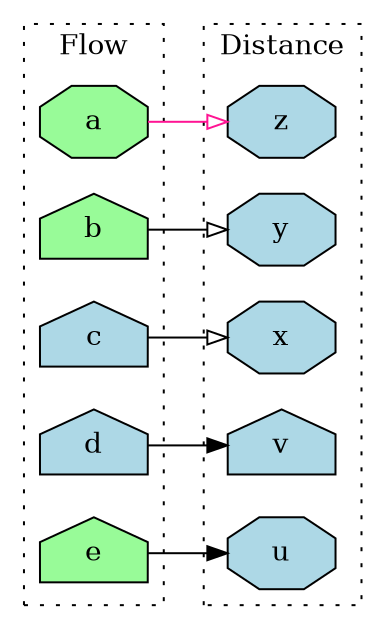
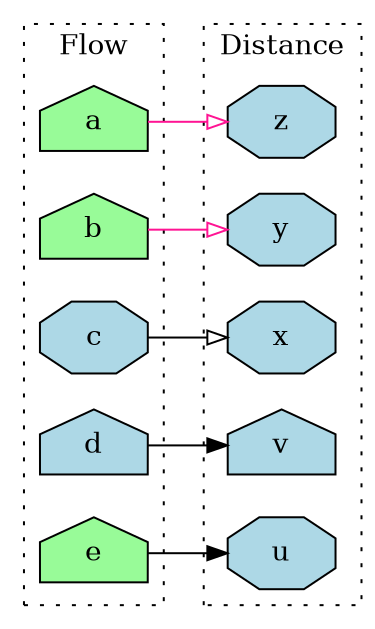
node "a": shape octagon -> house
edge "b" -> "y": color black -> deeppink
node "c": shape house -> octagon
